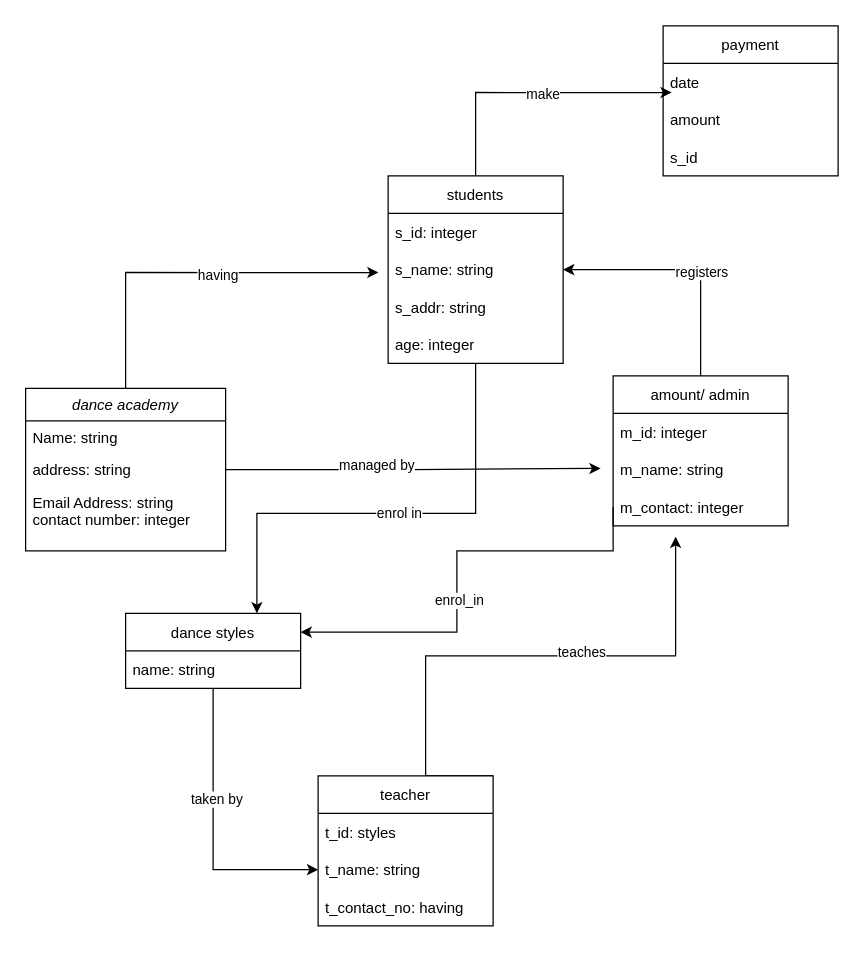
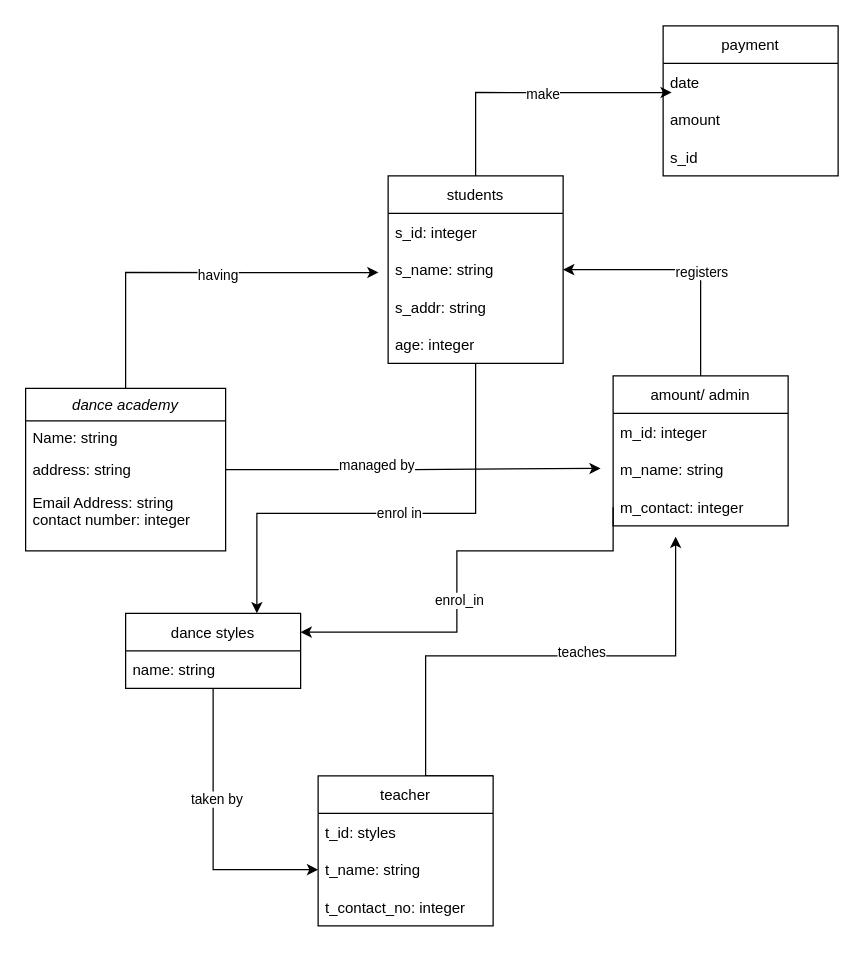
node "t_contact_no: having": label "t_contact_no: having" -> "t_contact_no: integer"
